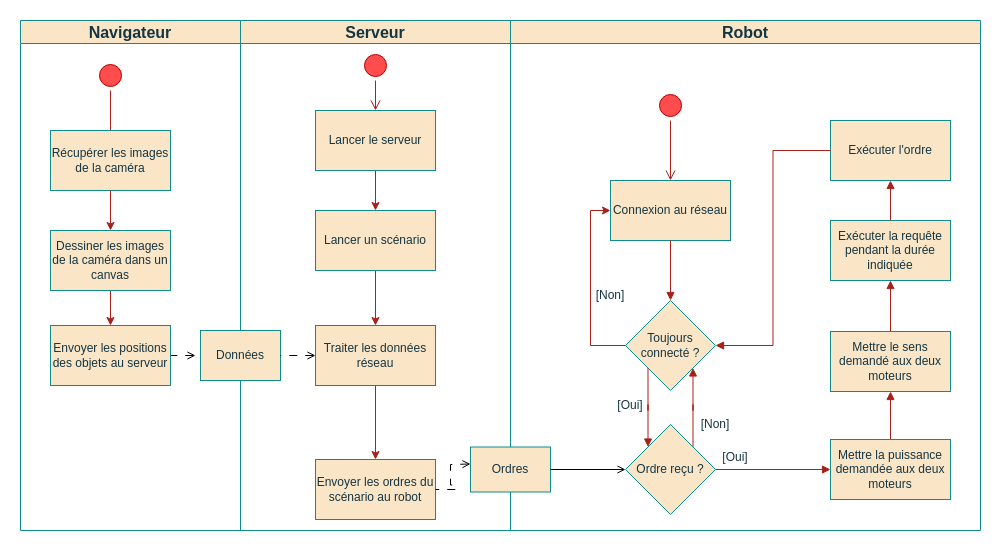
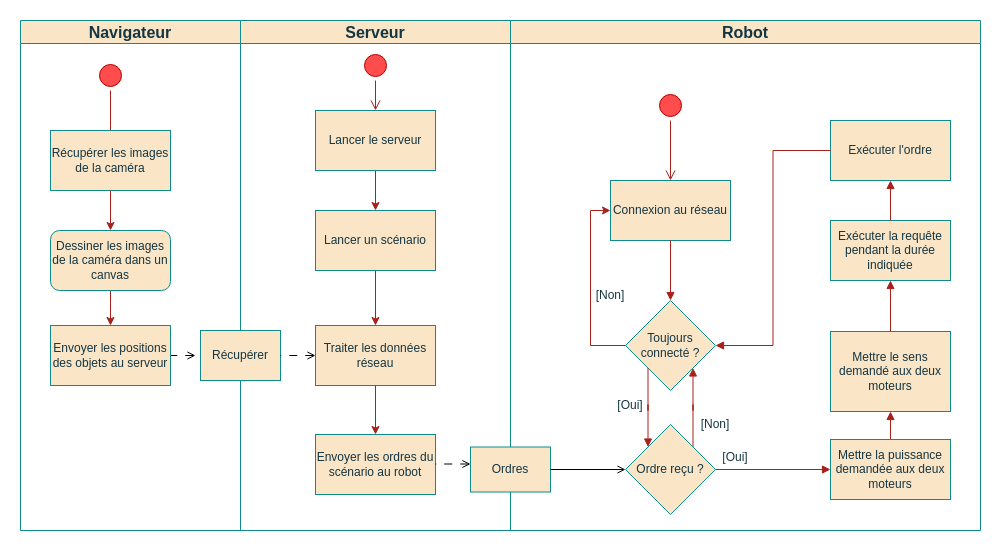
node "Dessiner les images de la caméra dans un canvas": shape rectangle -> rounded rectangle
node "Données": label "Données" -> "Récupérer"
node "Mettre le sens demandé aux deux moteurs": size 120x60 -> 120x80
node "Envoyer les ordres du scénario au robot": moved (376, 490) -> (376, 465)
